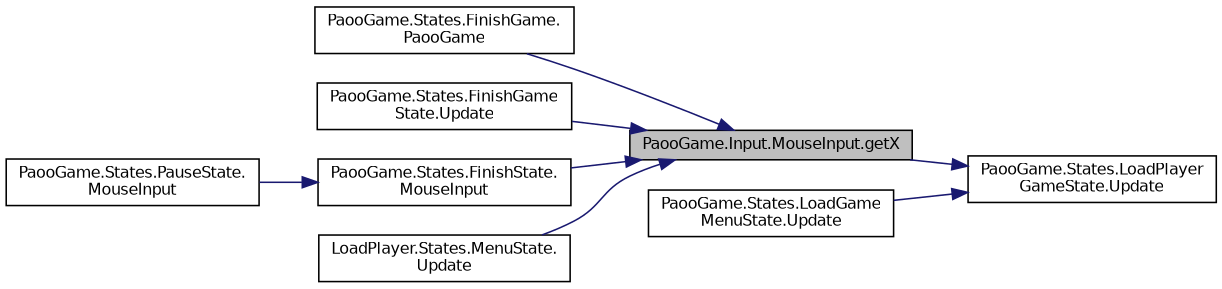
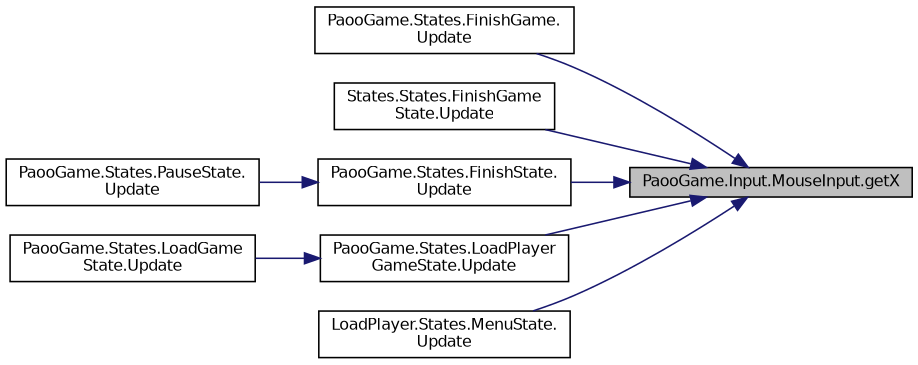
node "PaooGame.States.FinishGame. PaooGame": label "PaooGame.States.FinishGame. PaooGame" -> "PaooGame.States.FinishGame. Update"
node "PaooGame.States.FinishGame State.Update": label "PaooGame.States.FinishGame State.Update" -> "States.States.FinishGame State.Update"
edge "PaooGame.Input.MouseInput.getX" -> "PaooGame.States.LoadPlayer GameState.Update": reversed
node "PaooGame.States.PauseState. MouseInput": label "PaooGame.States.PauseState. MouseInput" -> "PaooGame.States.PauseState. Update"
node "PaooGame.States.FinishState. MouseInput": label "PaooGame.States.FinishState. MouseInput" -> "PaooGame.States.FinishState. Update"
node "PaooGame.States.LoadGame MenuState.Update": label "PaooGame.States.LoadGame MenuState.Update" -> "PaooGame.States.LoadGame State.Update"
